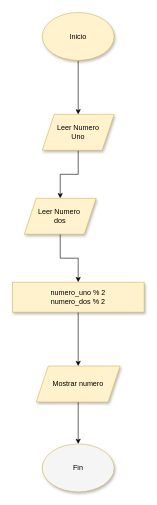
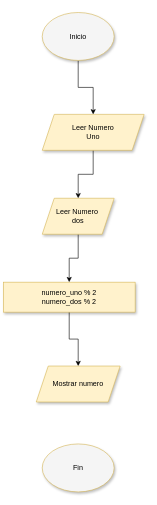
node "Inicio": fillcolor #fff2cc -> #f5f5f5
node "Leer Numero Uno": size 72x36 -> 102x36
node "Leer Numero dos": moved (60, 216) -> (78, 216)
node "numero_uno % 2 numero_dos % 2": moved (78, 297) -> (69, 297)
edge "Mostrar numero" -> "Fin": removed
